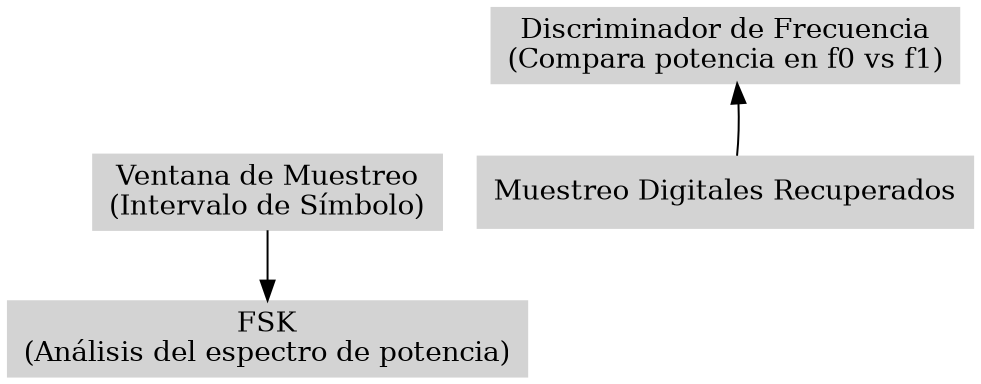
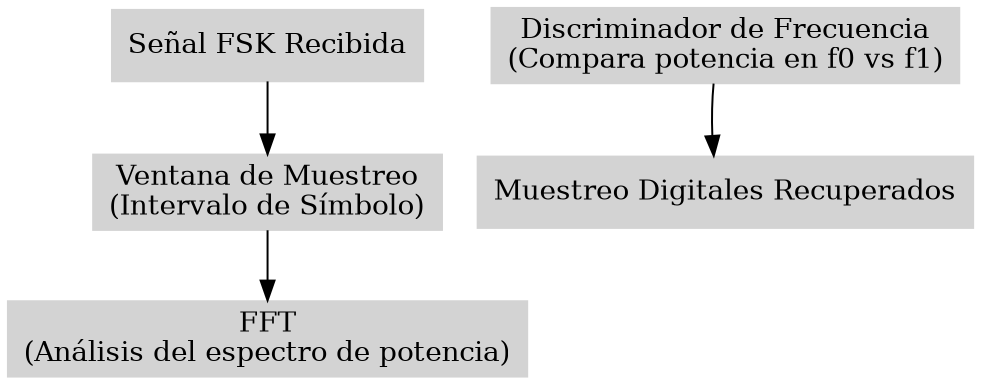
node "Señal FSK Recibida": added
edge "Muestreo Digitales Recuperados" -> "Discriminador de Frecuencia (Compara potencia en f0 vs f1)": reversed
node "FSK (Análisis del espectro de potencia)": label "FSK (Análisis del espectro de potencia)" -> "FFT (Análisis del espectro de potencia)"
